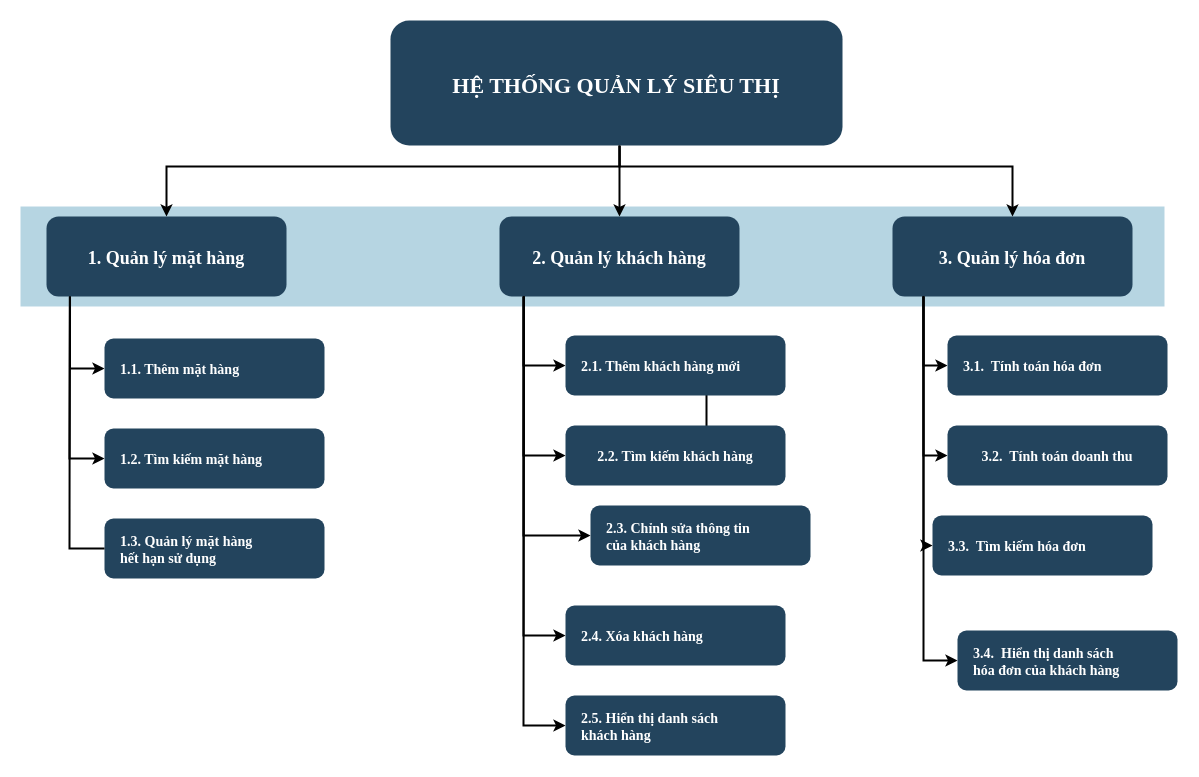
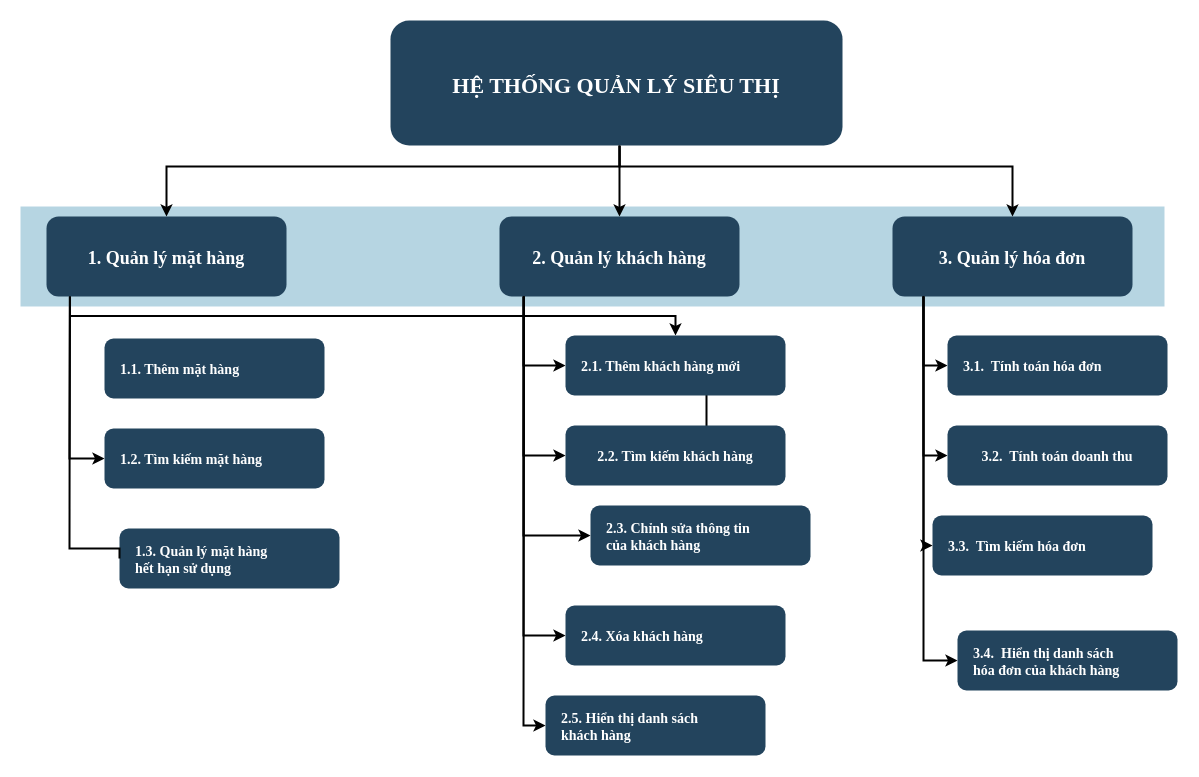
edge "1. Quản lý mặt hàng" -> "1.1. Thêm mặt hàng": now "1. Quản lý mặt hàng" -> "2.1. Thêm khách hàng mới"
node "1.3. Quản lý mặt hàng hết hạn sử dụng": moved (215, 549) -> (230, 559)
node "2.5. Hiển thị danh sách khách hàng": moved (676, 726) -> (656, 726)
